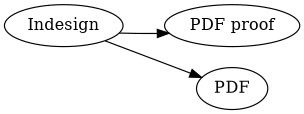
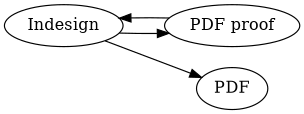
edge "PDF proof" -> "Indesign": added
